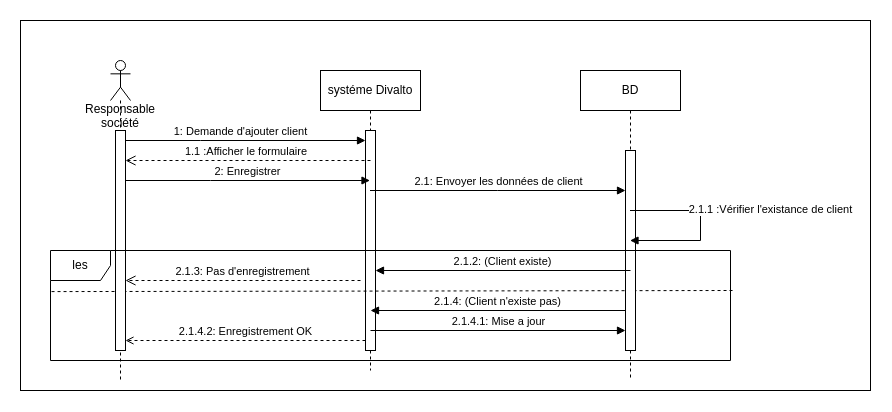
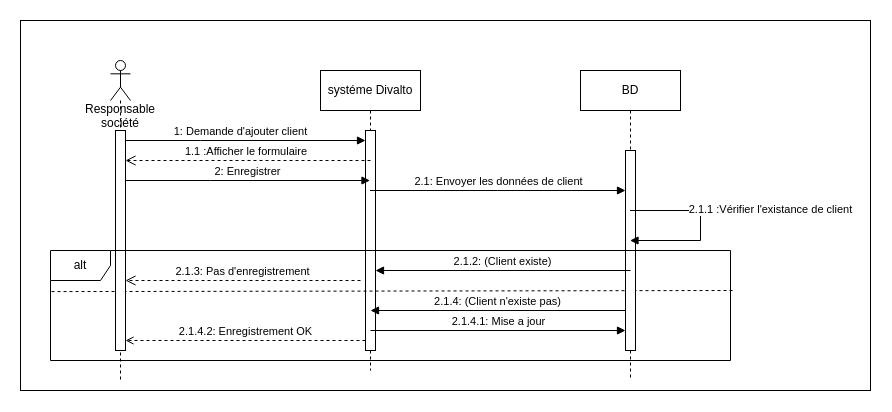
node "les": label "les" -> "alt"
